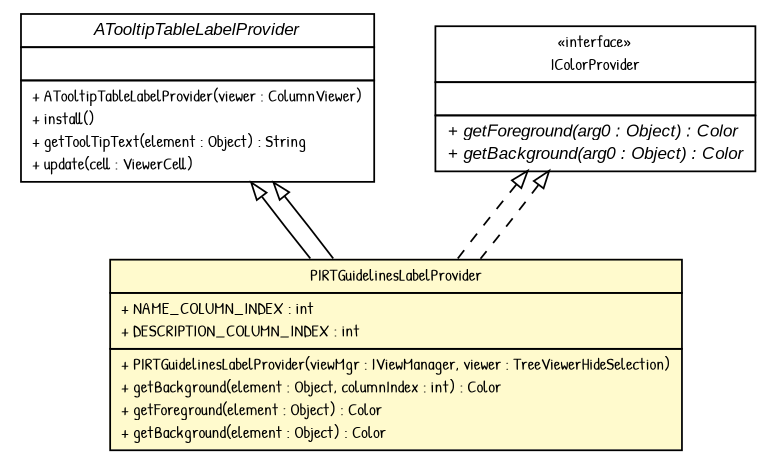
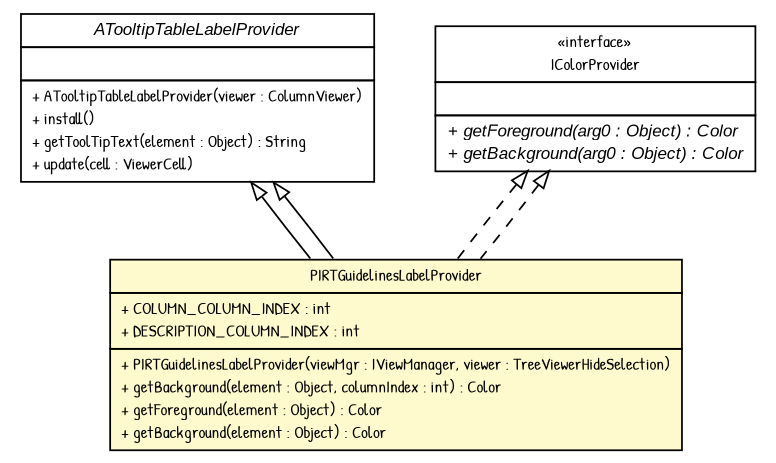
node "PIRTGuidelinesLabelProvider": text "+ NAME_COLUMN_INDEX : int" -> "+ COLUMN_COLUMN_INDEX : int"
